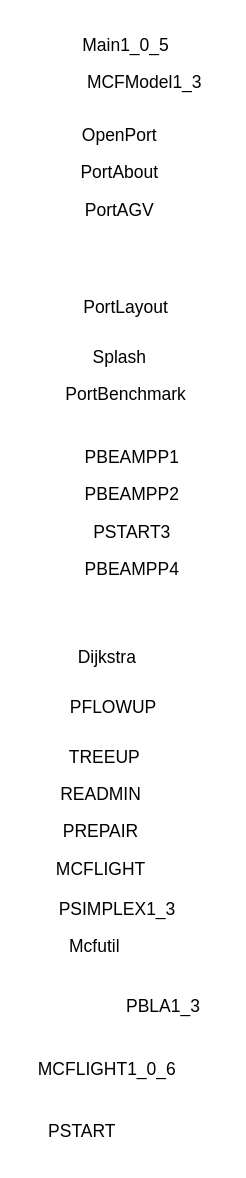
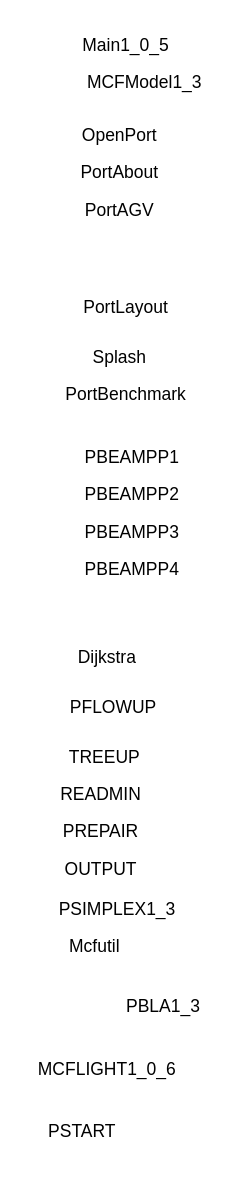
node "PSTART3": label "PSTART3" -> "PBEAMPP3"
node "MCFLIGHT": label "MCFLIGHT" -> "OUTPUT"
